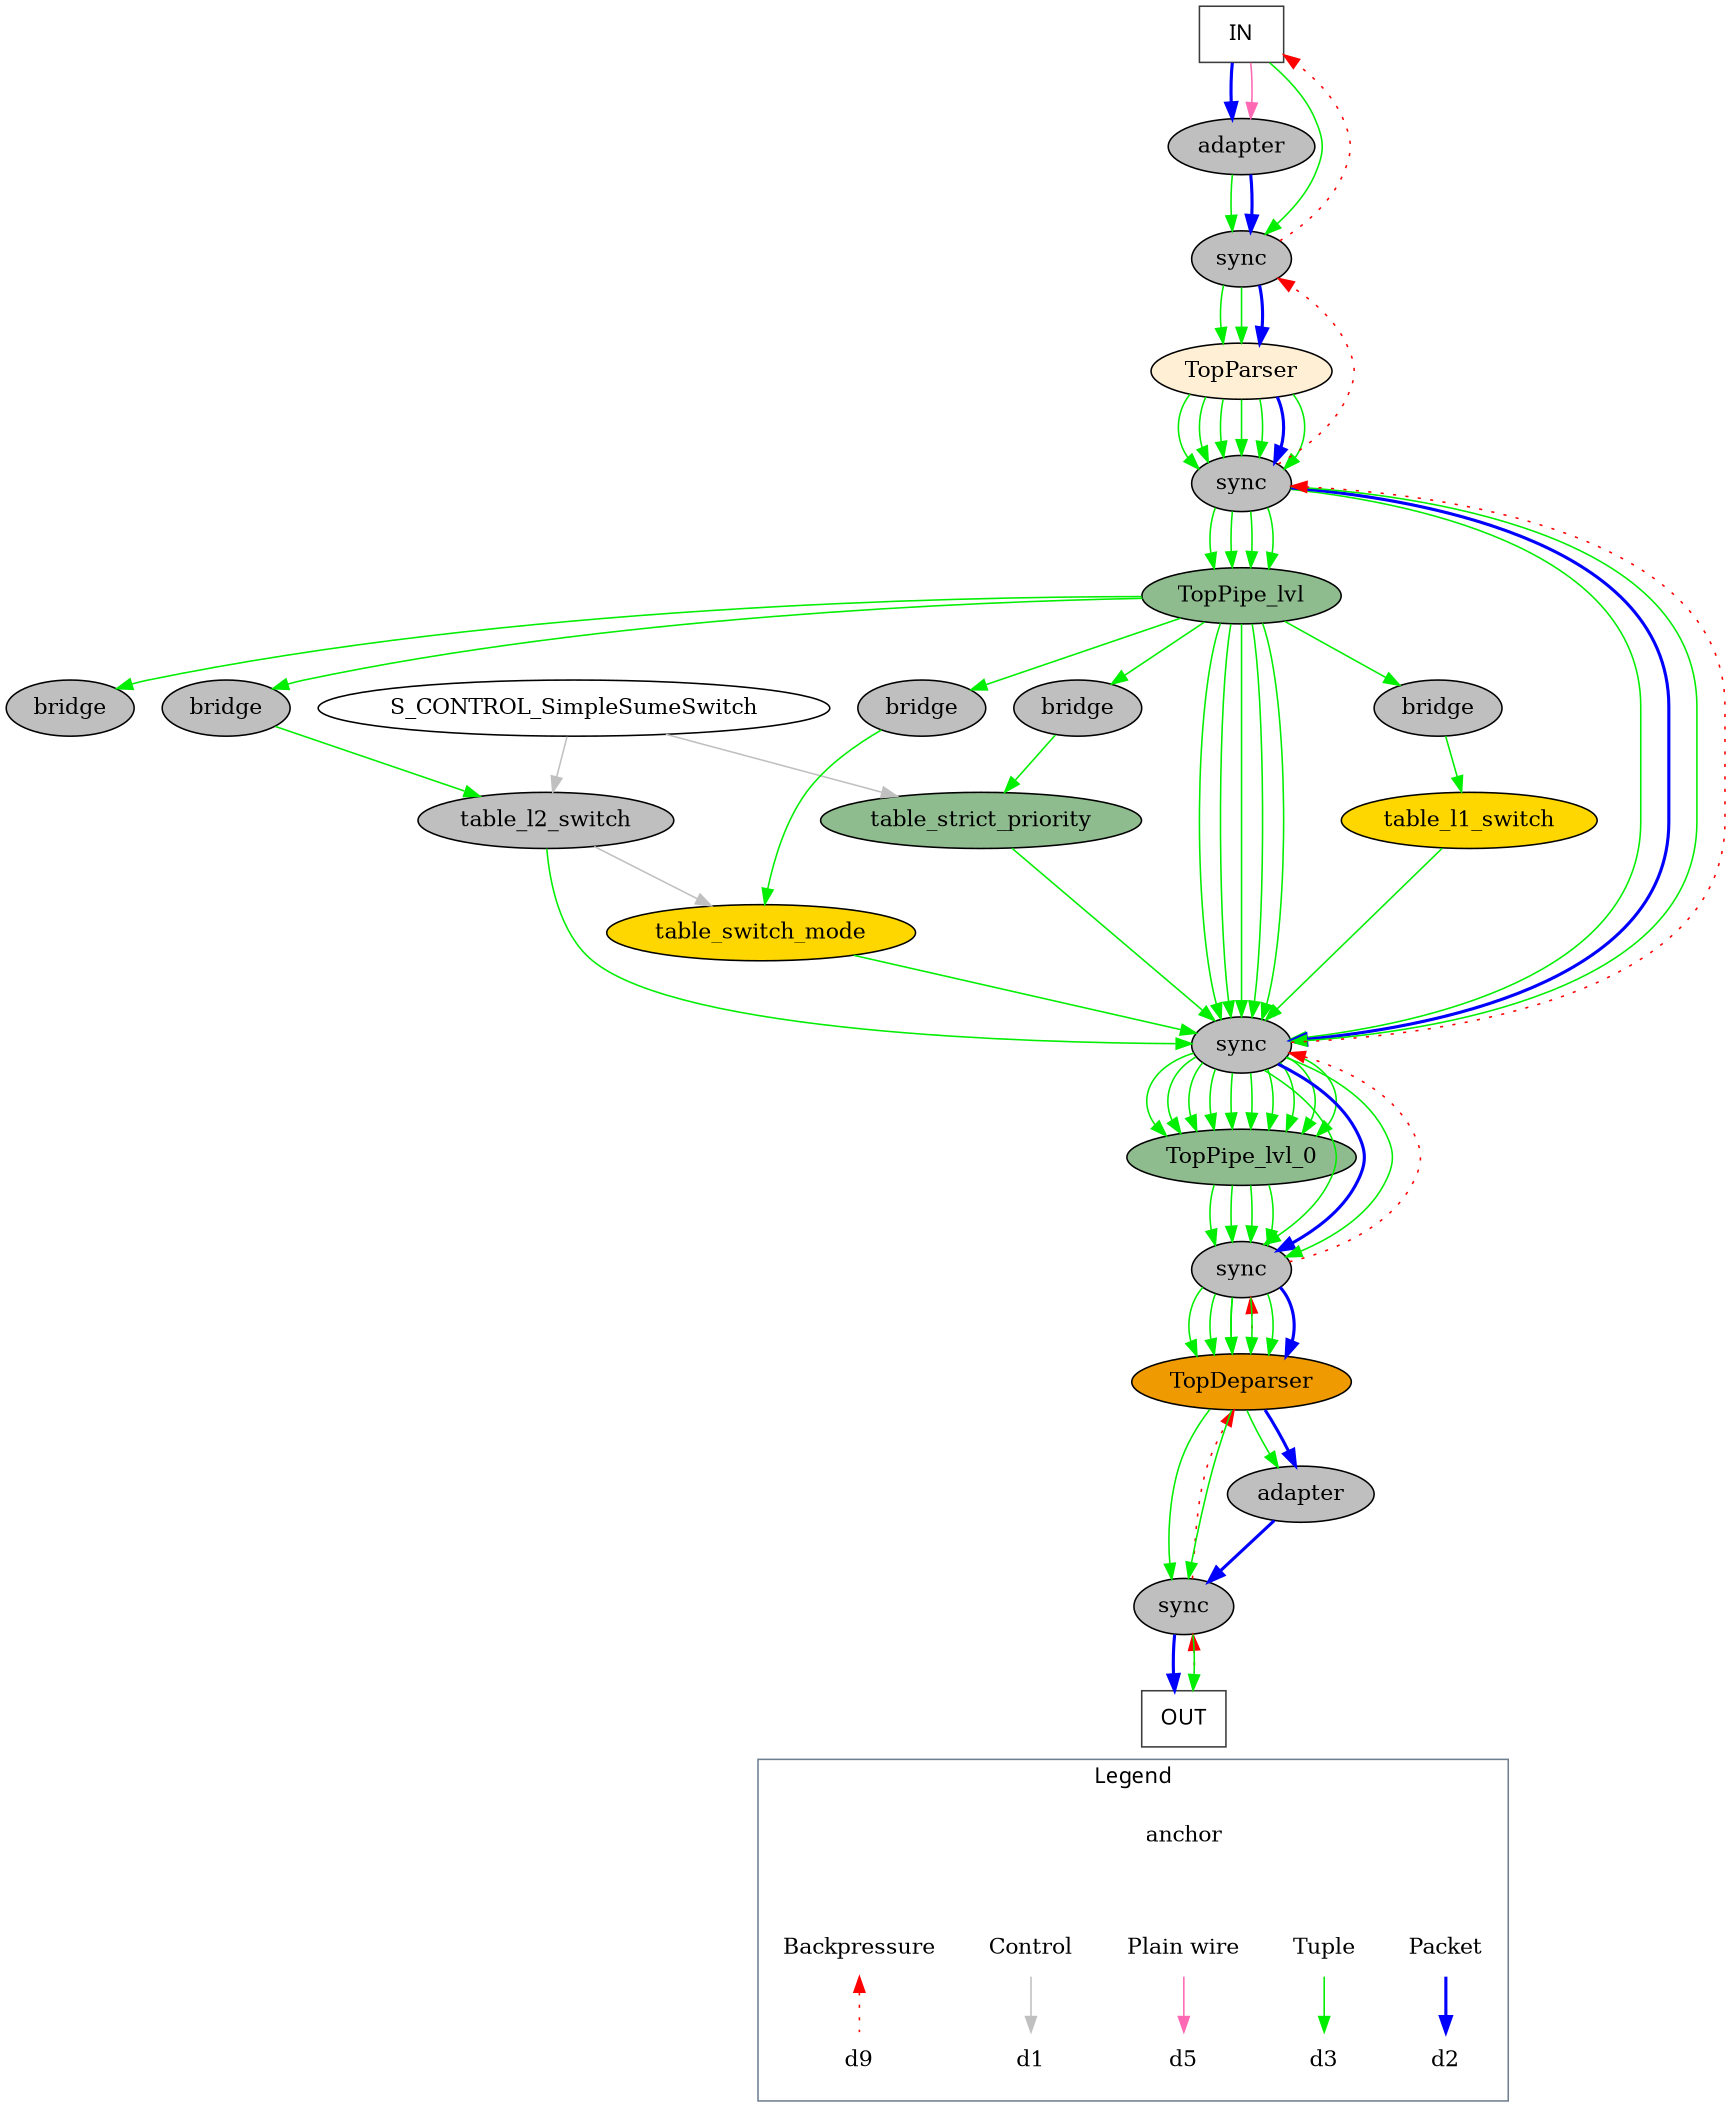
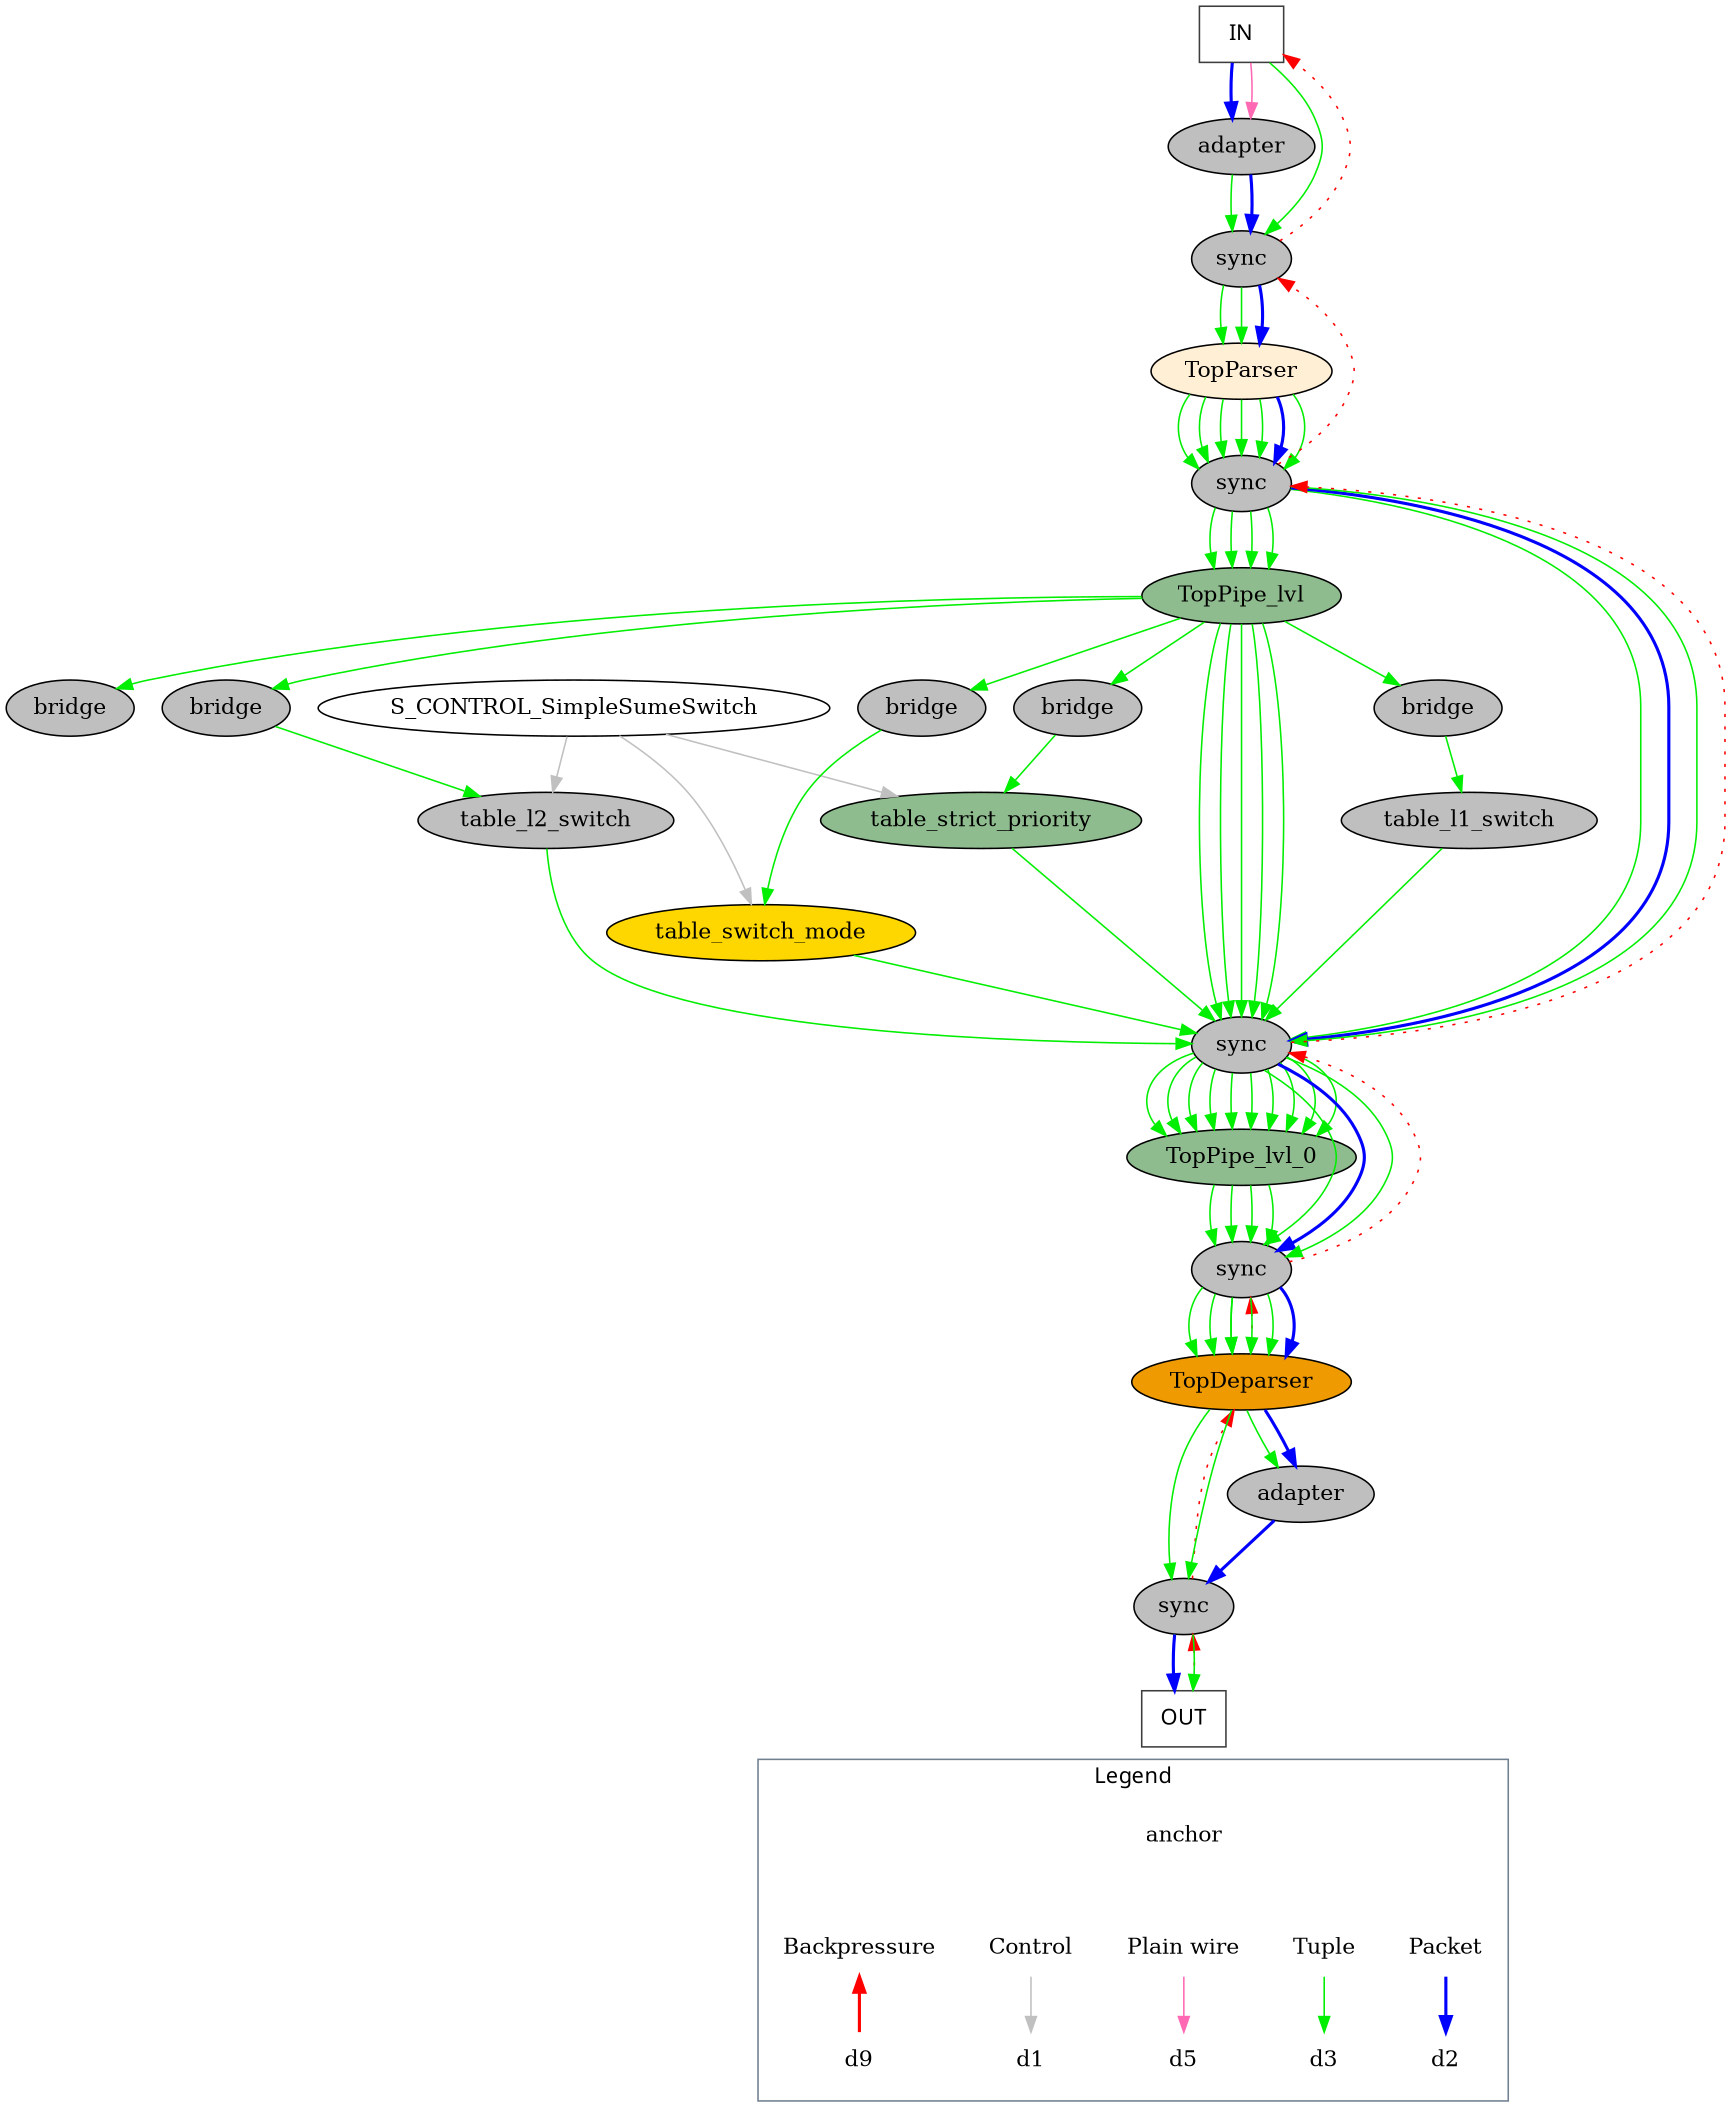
node "table_l1_switch": fillcolor gold -> gray75
edge "table_l2_switch" -> "table_switch_mode": now "S_CONTROL_SimpleSumeSwitch" -> "table_switch_mode"
edge "d9" -> "Backpressure": style dotted -> bold
